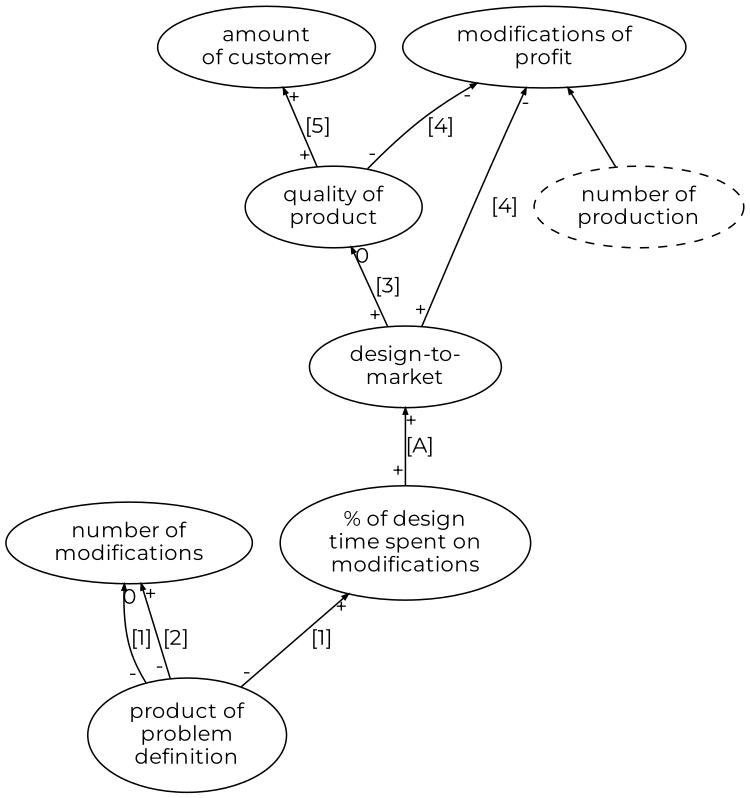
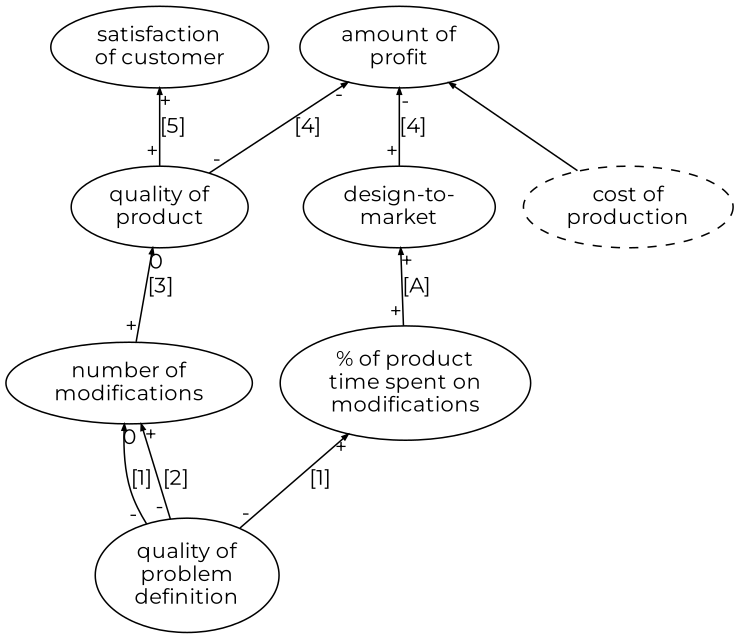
node "amount of customer": label "amount of customer" -> "satisfaction of customer"
node "modifications of profit": label "modifications of profit" -> "amount of profit"
node "number of production": label "number of production" -> "cost of production"
edge "design-to- market" -> "quality of product": now "number of modifications" -> "quality of product"
node "% of design time spent on modifications": label "% of design time spent on modifications" -> "% of product time spent on modifications"
node "product of problem definition": label "product of problem definition" -> "quality of problem definition"
